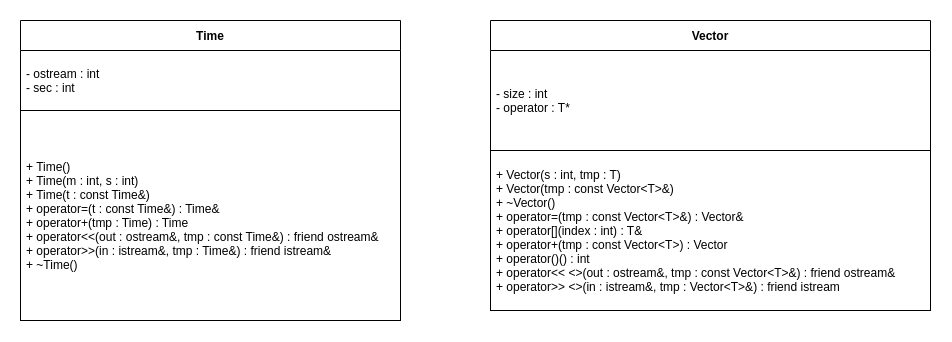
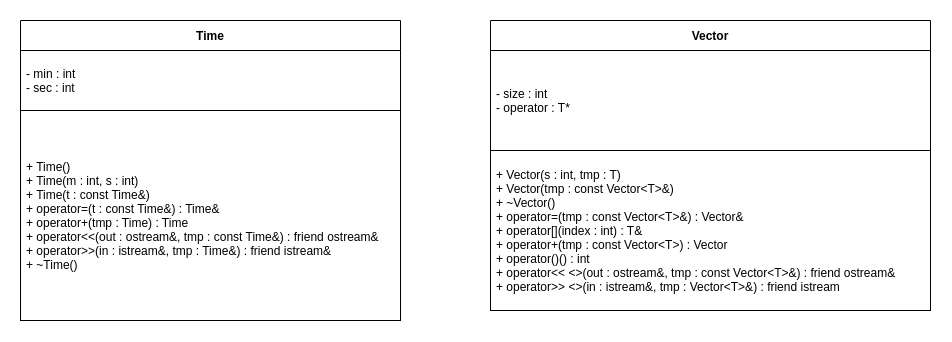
node "- ostream : int - sec : int": label "- ostream : int - sec : int" -> "- min : int - sec : int"
